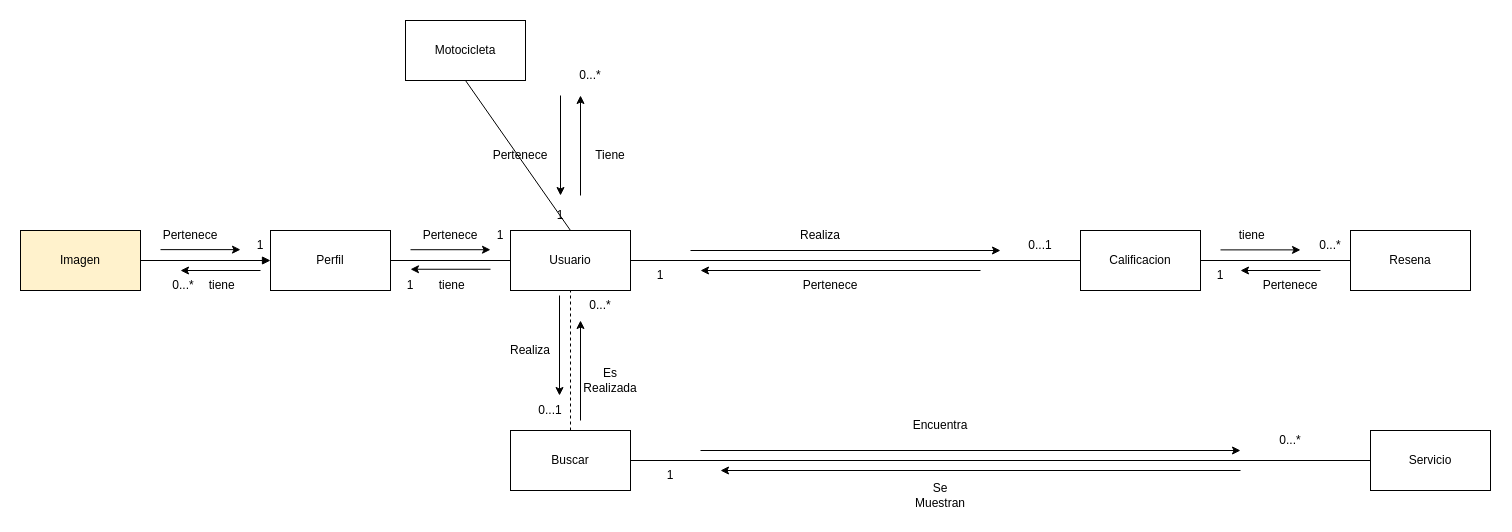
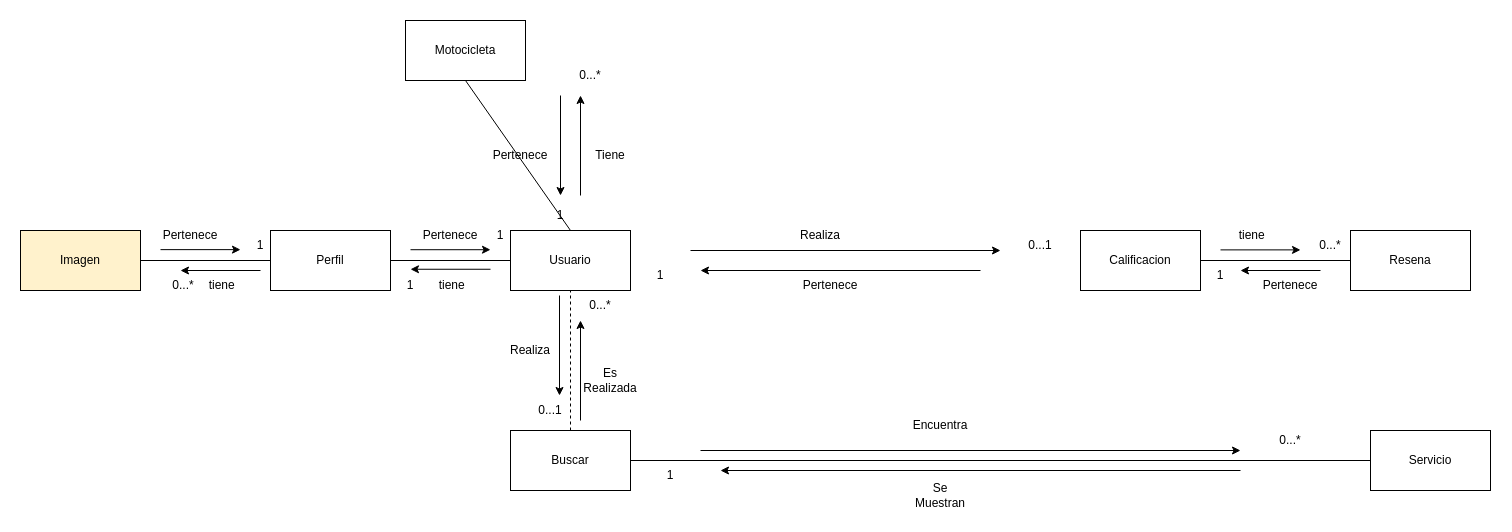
edge "Imagen" -> "Perfil": arrowhead block -> none
edge "Usuario" -- "Calificacion": removed
